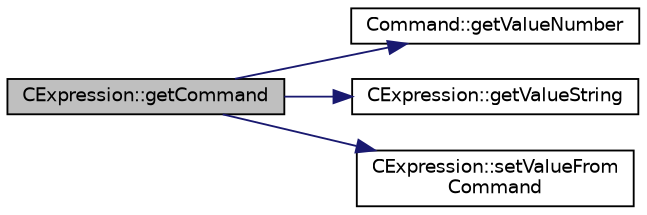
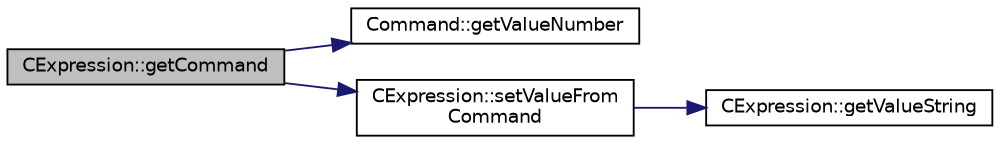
edge "CExpression::getCommand" -> "CExpression::getValueString": now "CExpression::setValueFrom Command" -> "CExpression::getValueString"
